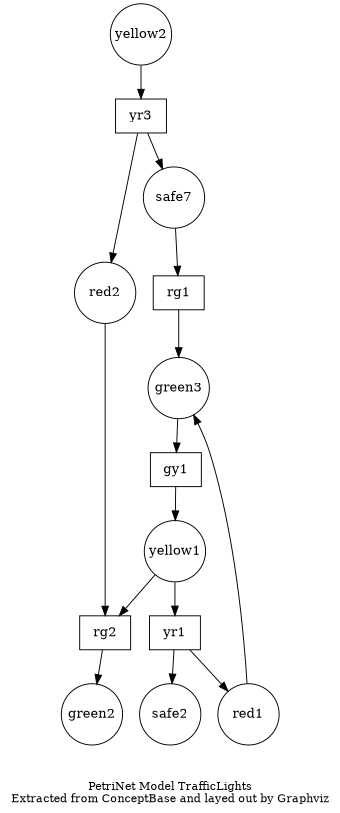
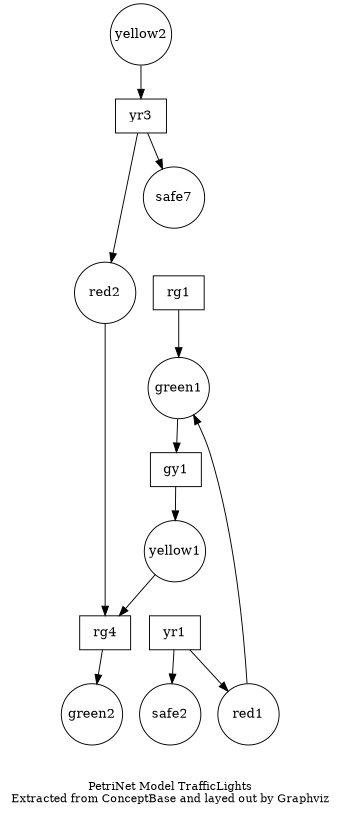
edge "safe7" -> "rg1": removed
node "green3": label "green3" -> "green1"
edge "yellow1" -> "yr1": removed
node "rg2": label "rg2" -> "rg4"
